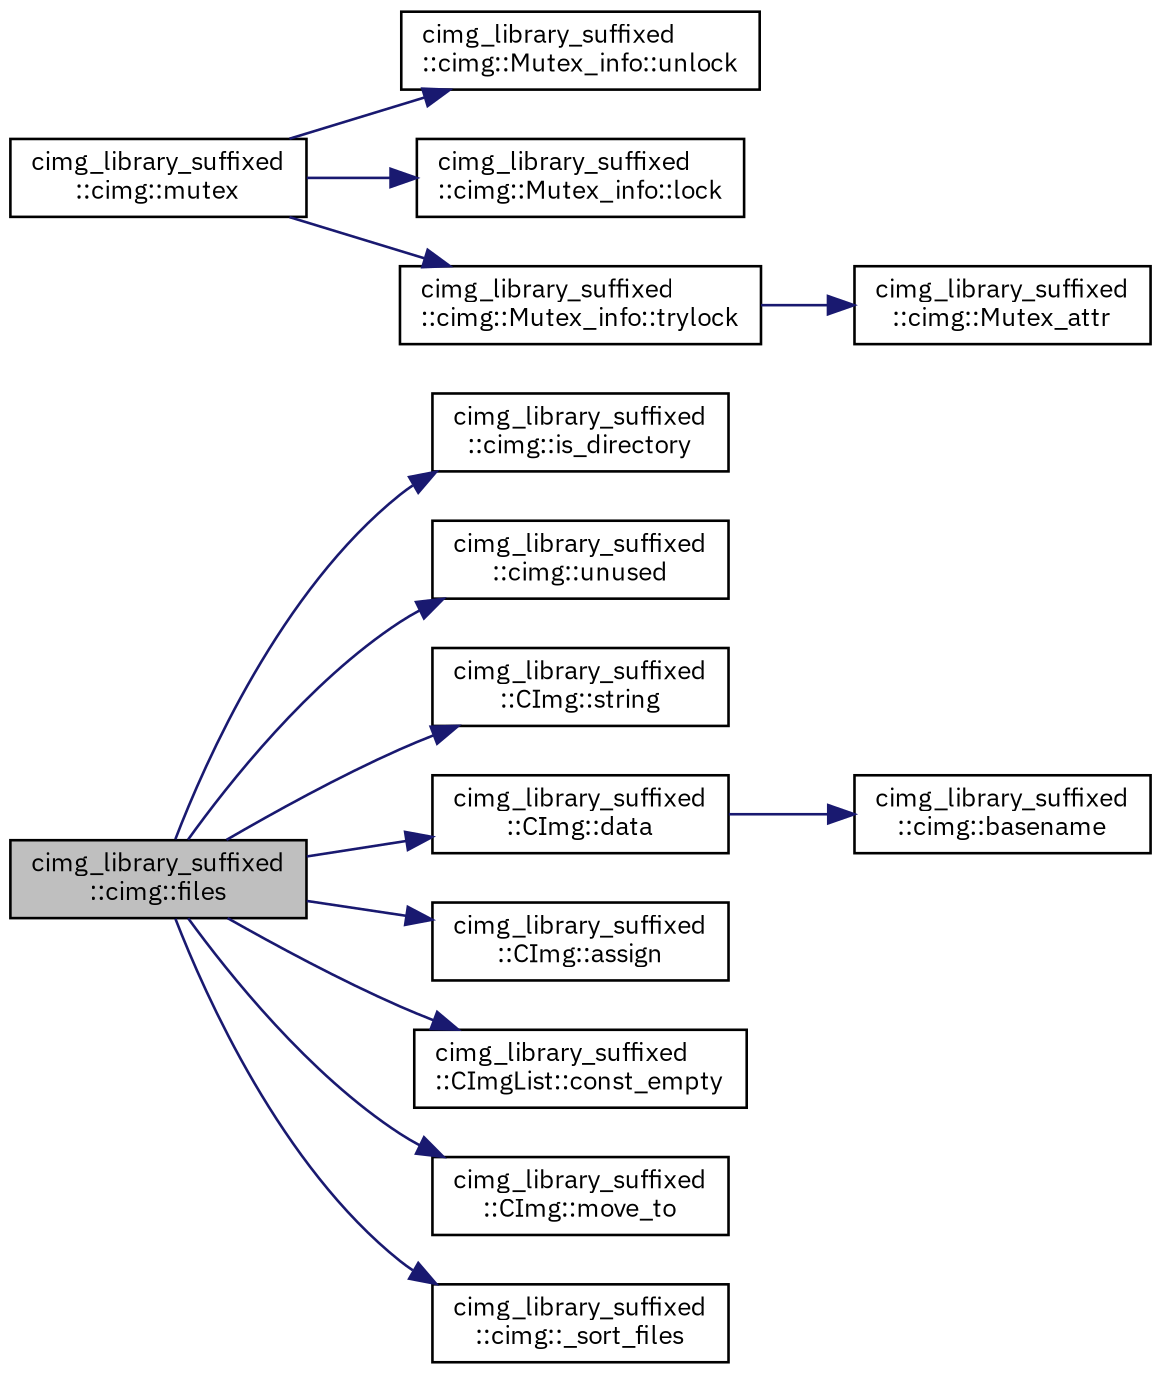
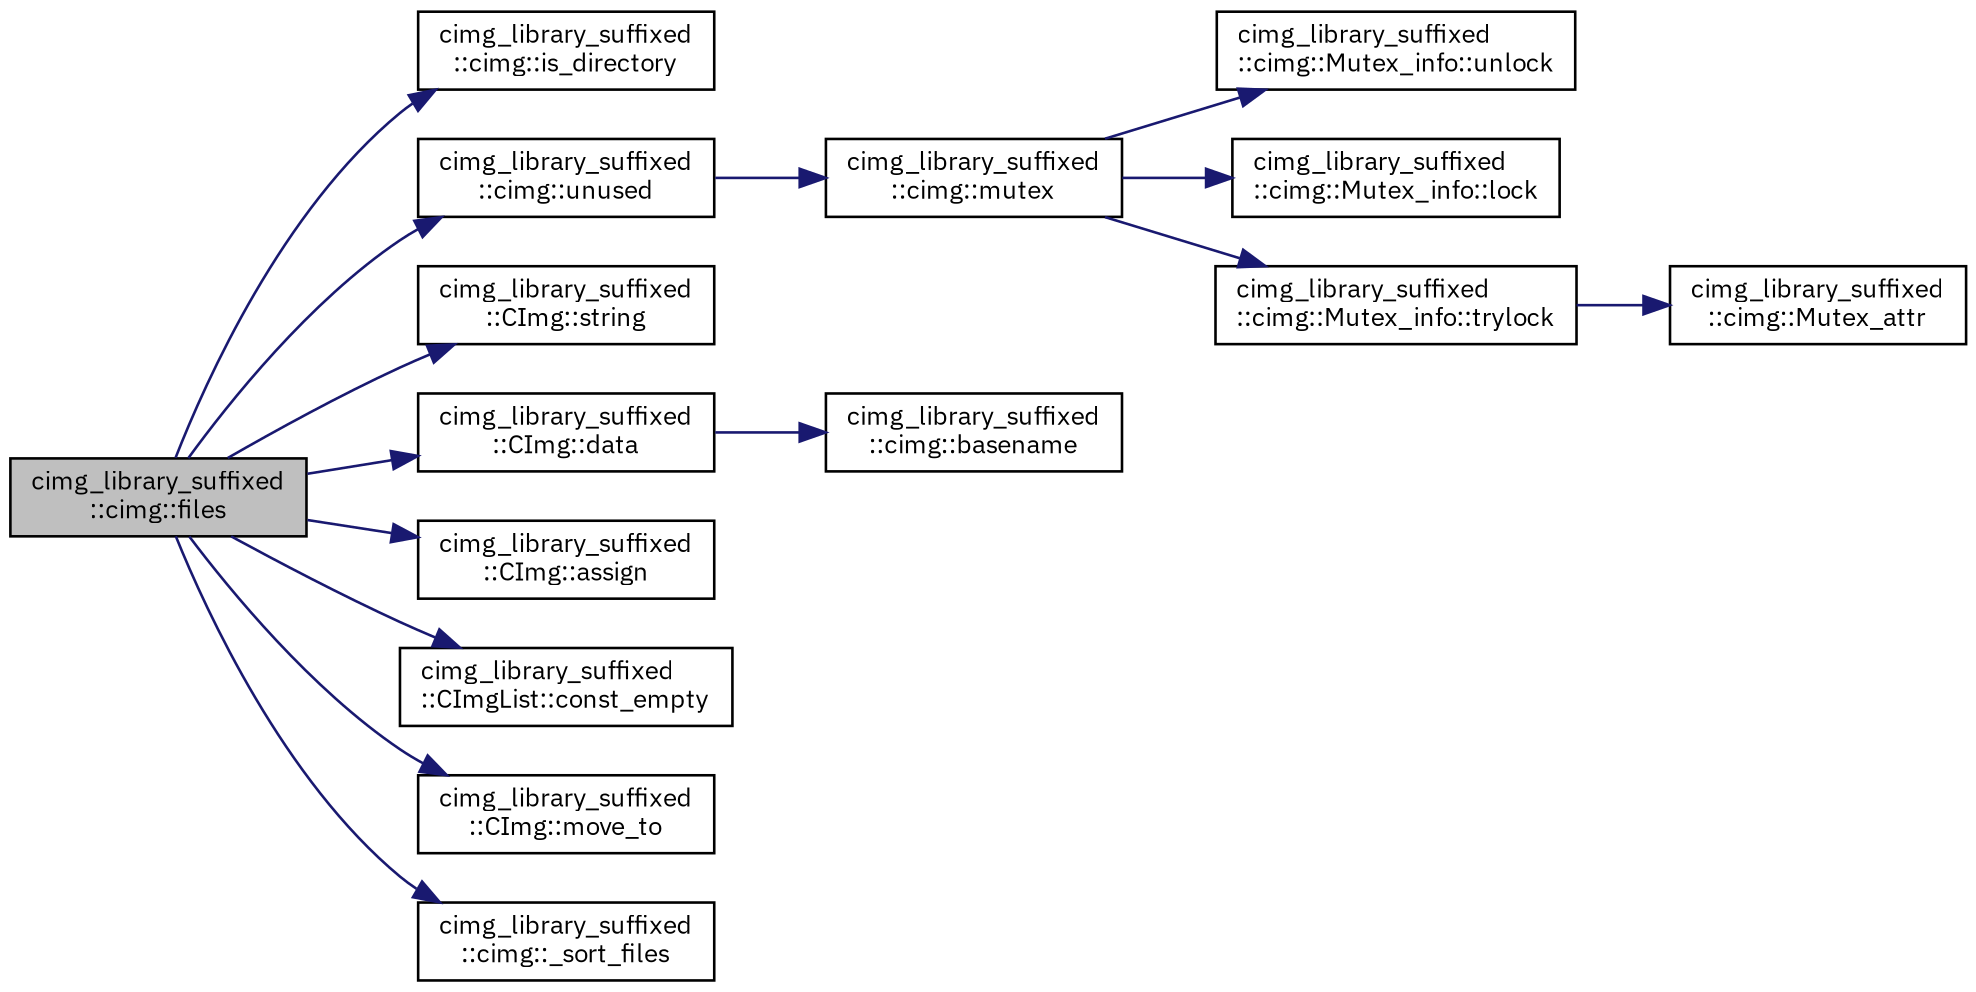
edge "cimg_library_suffixed ::cimg::unused" -> "cimg_library_suffixed ::cimg::mutex": added
